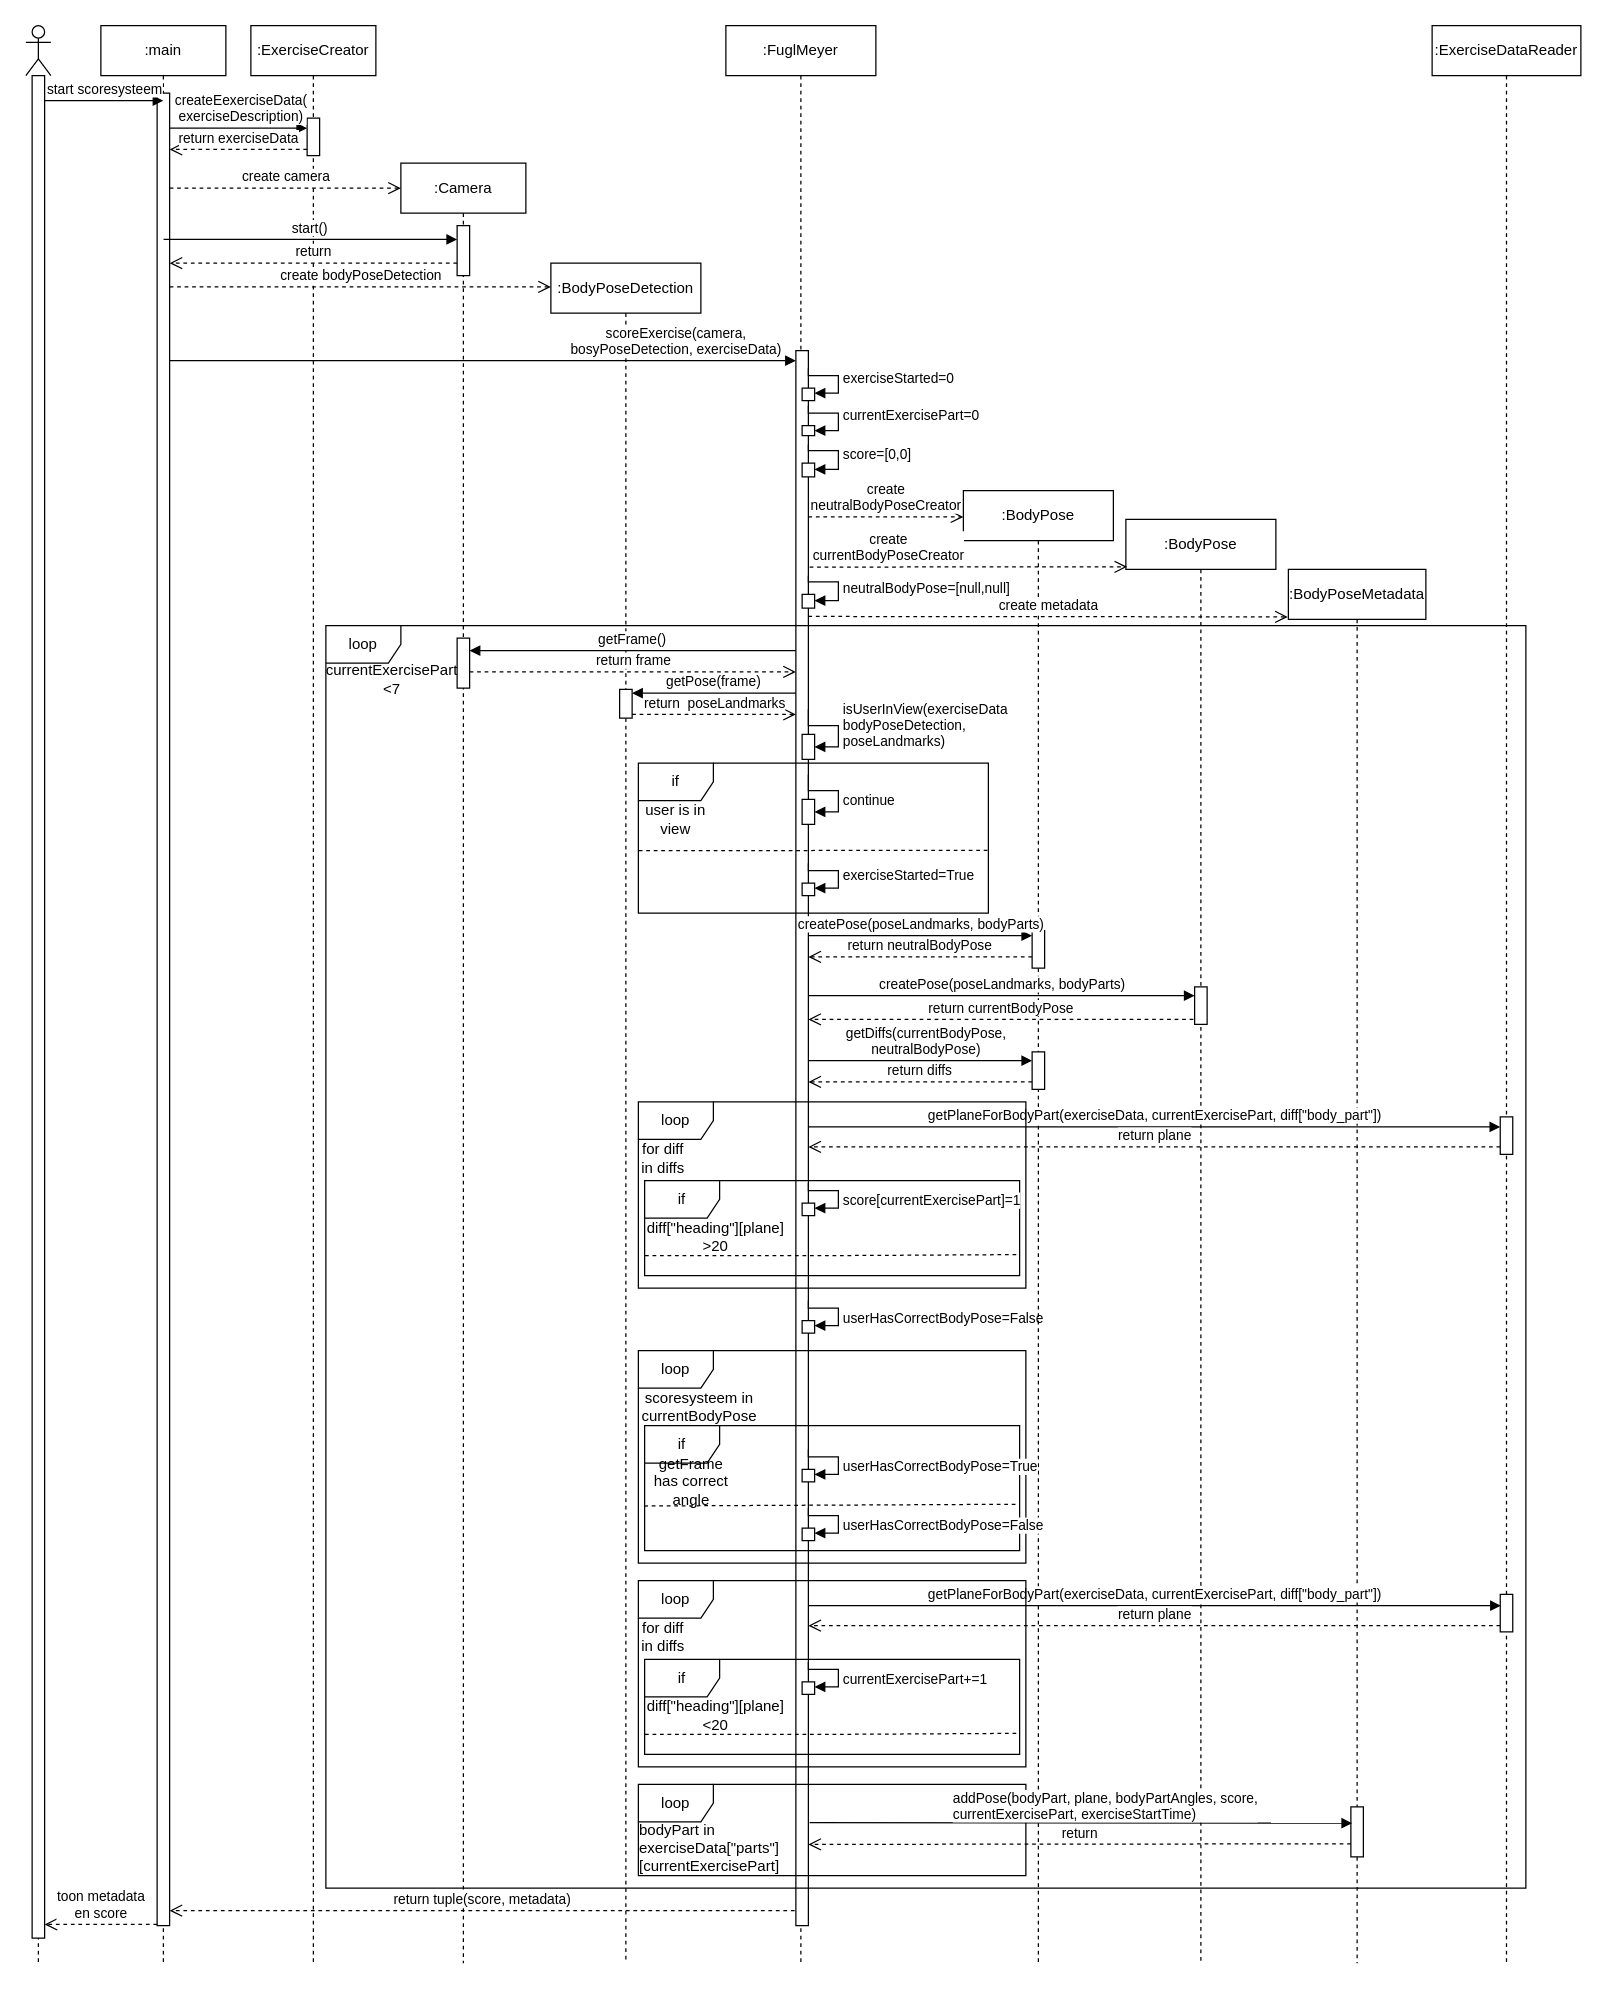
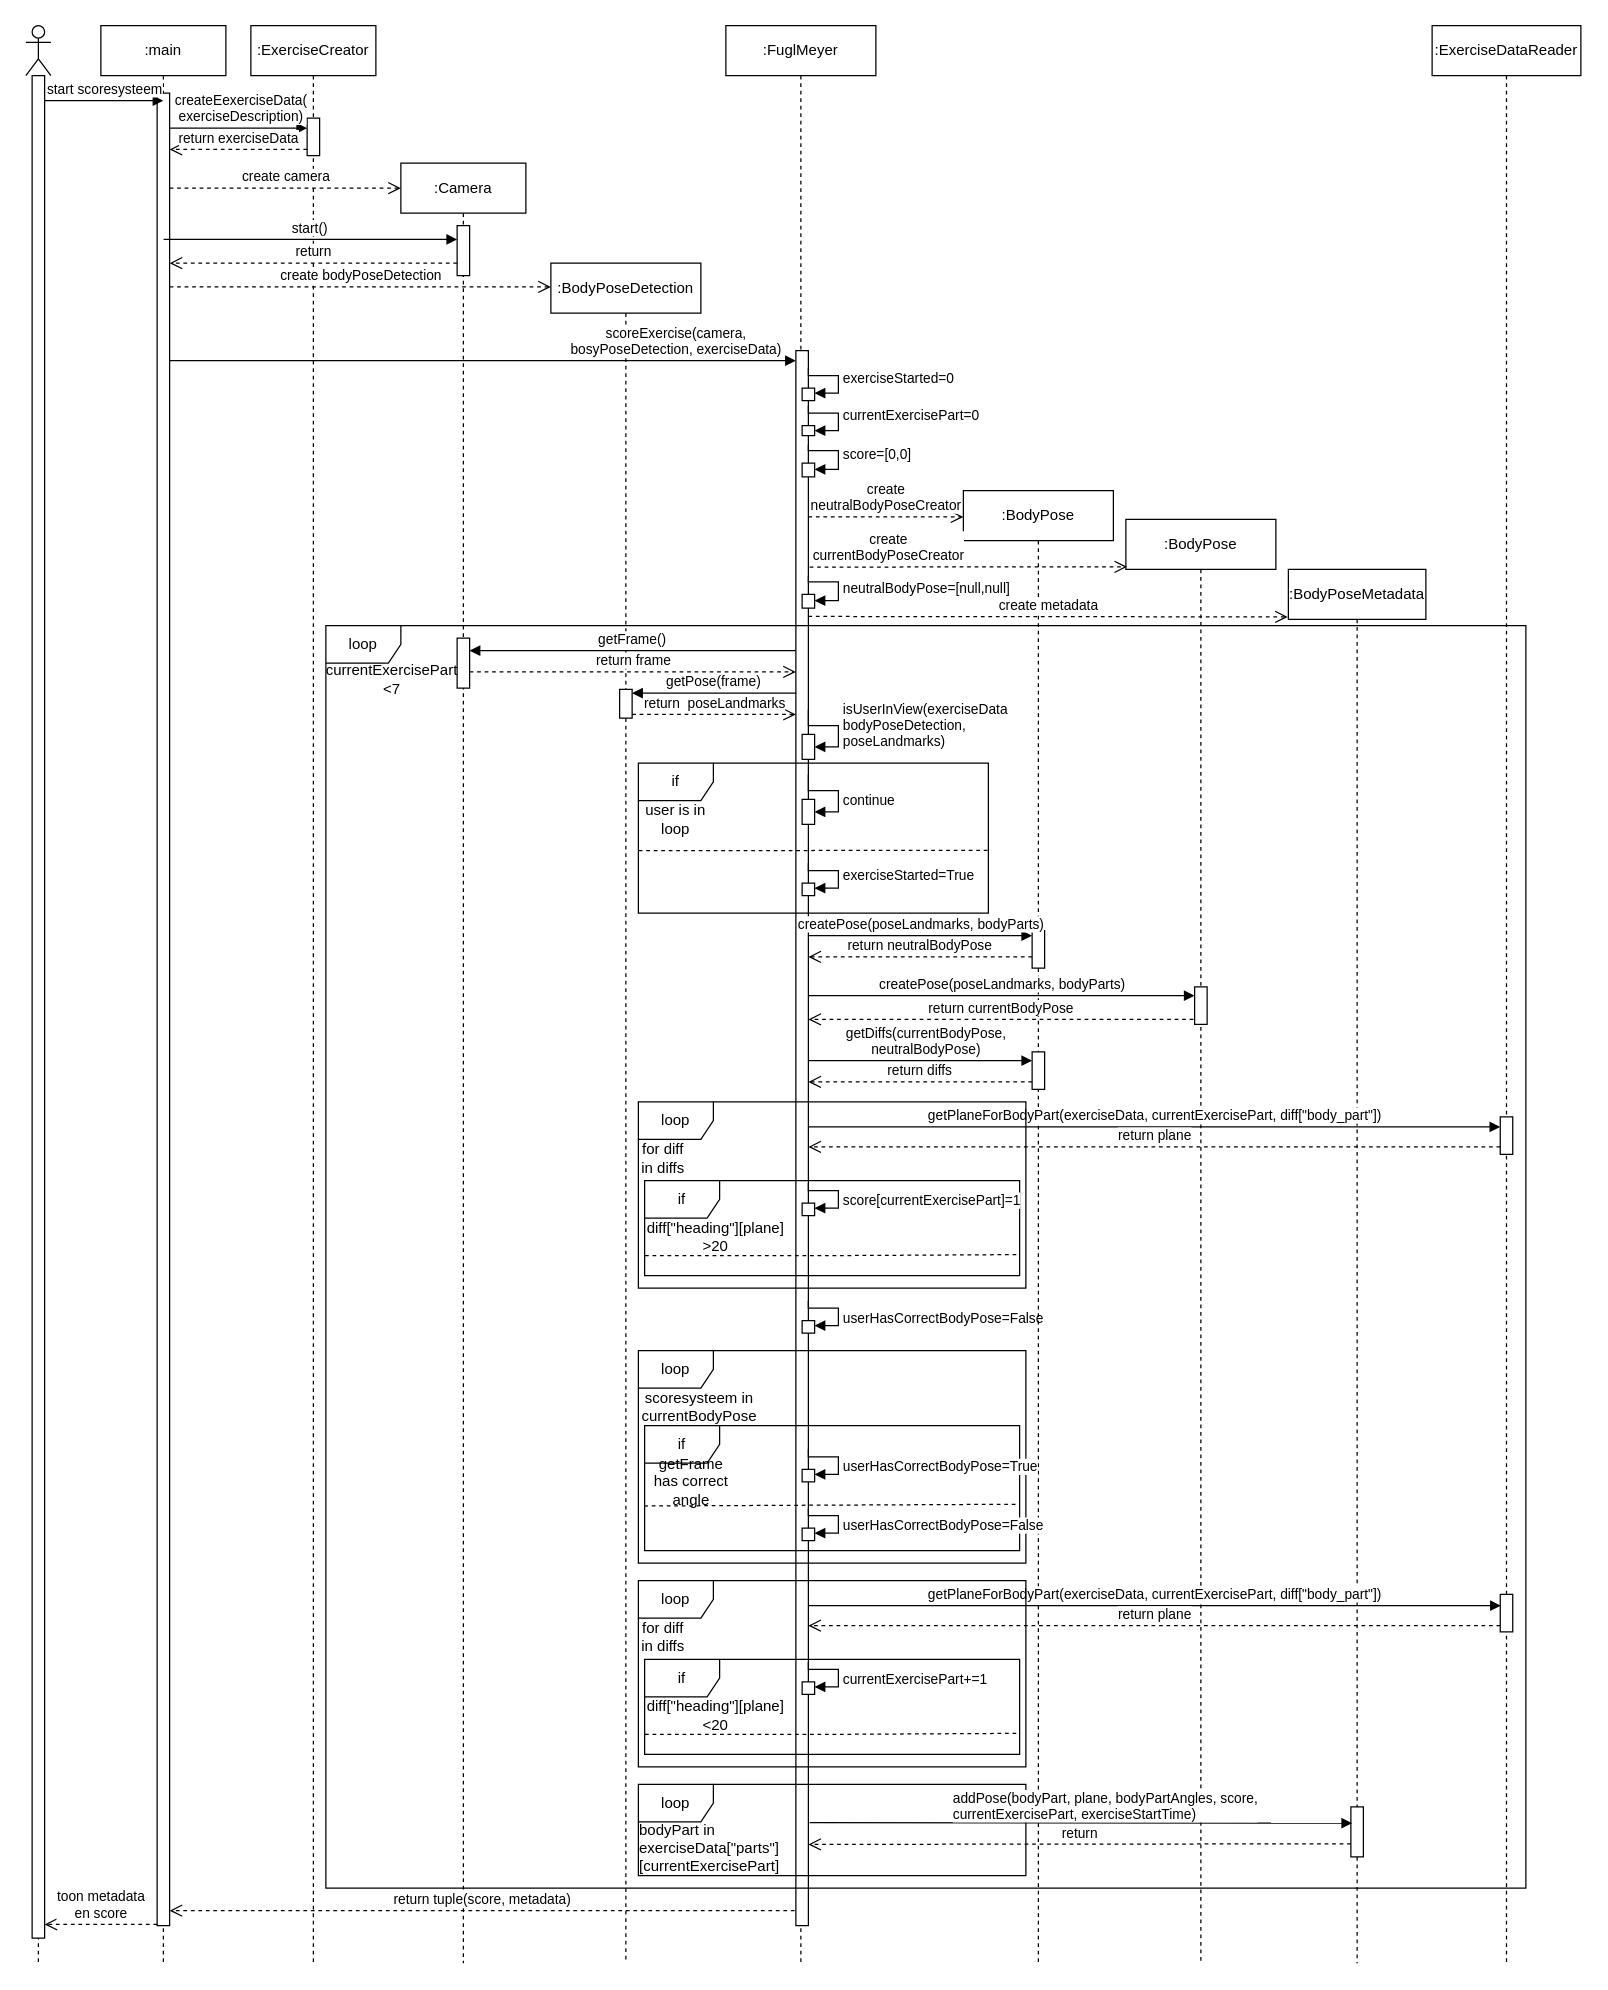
node "user is in view": label "user is in view" -> "user is in loop"
